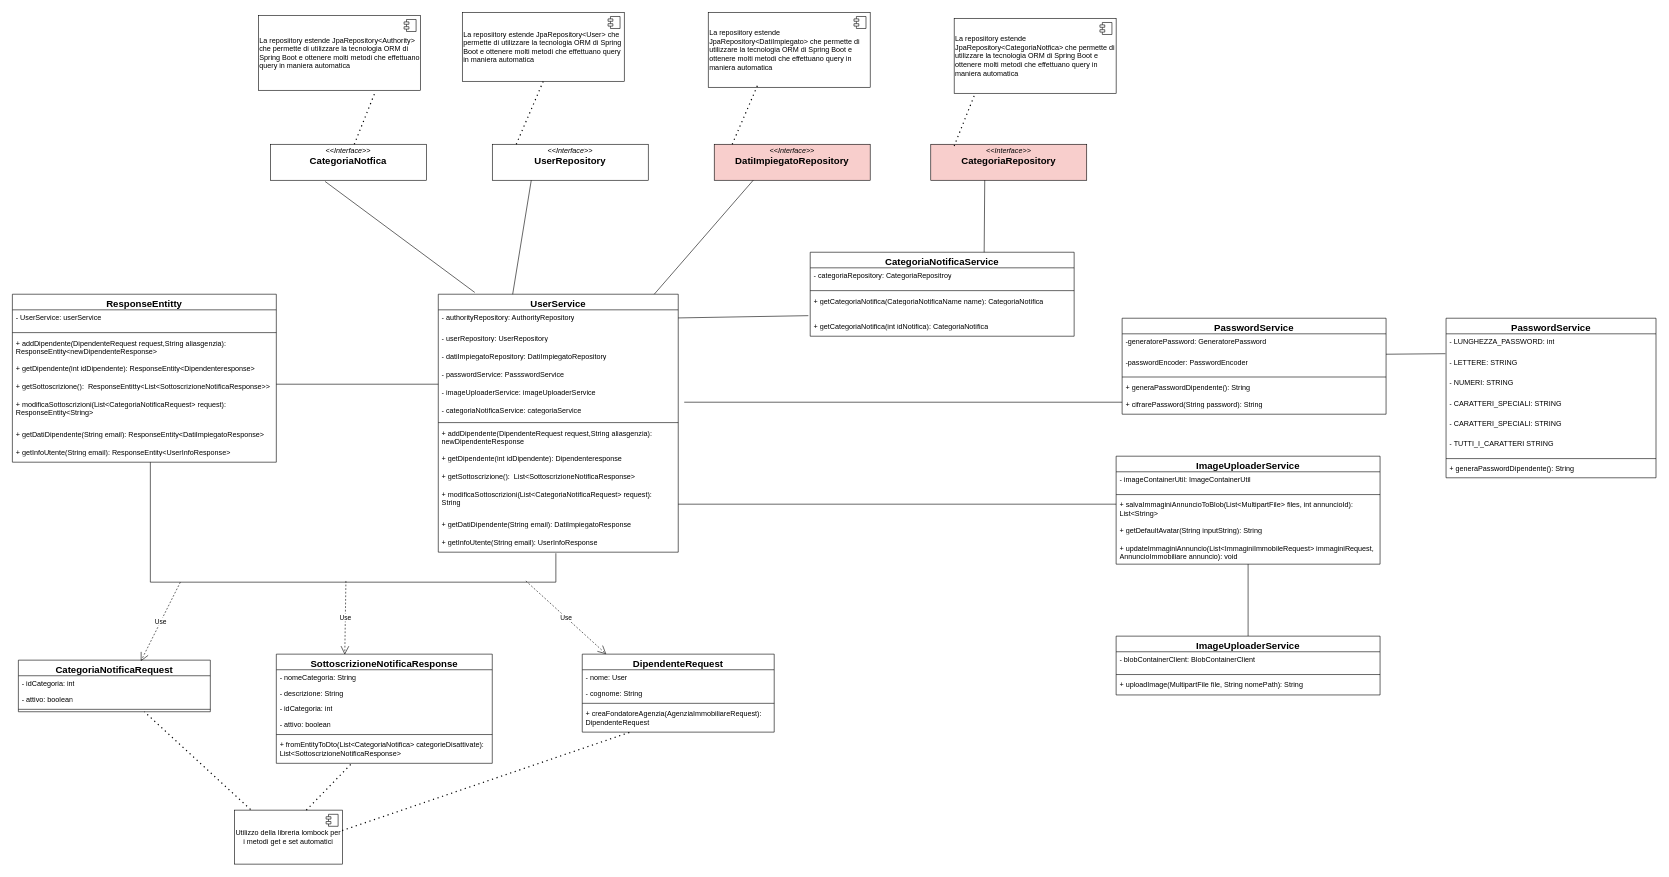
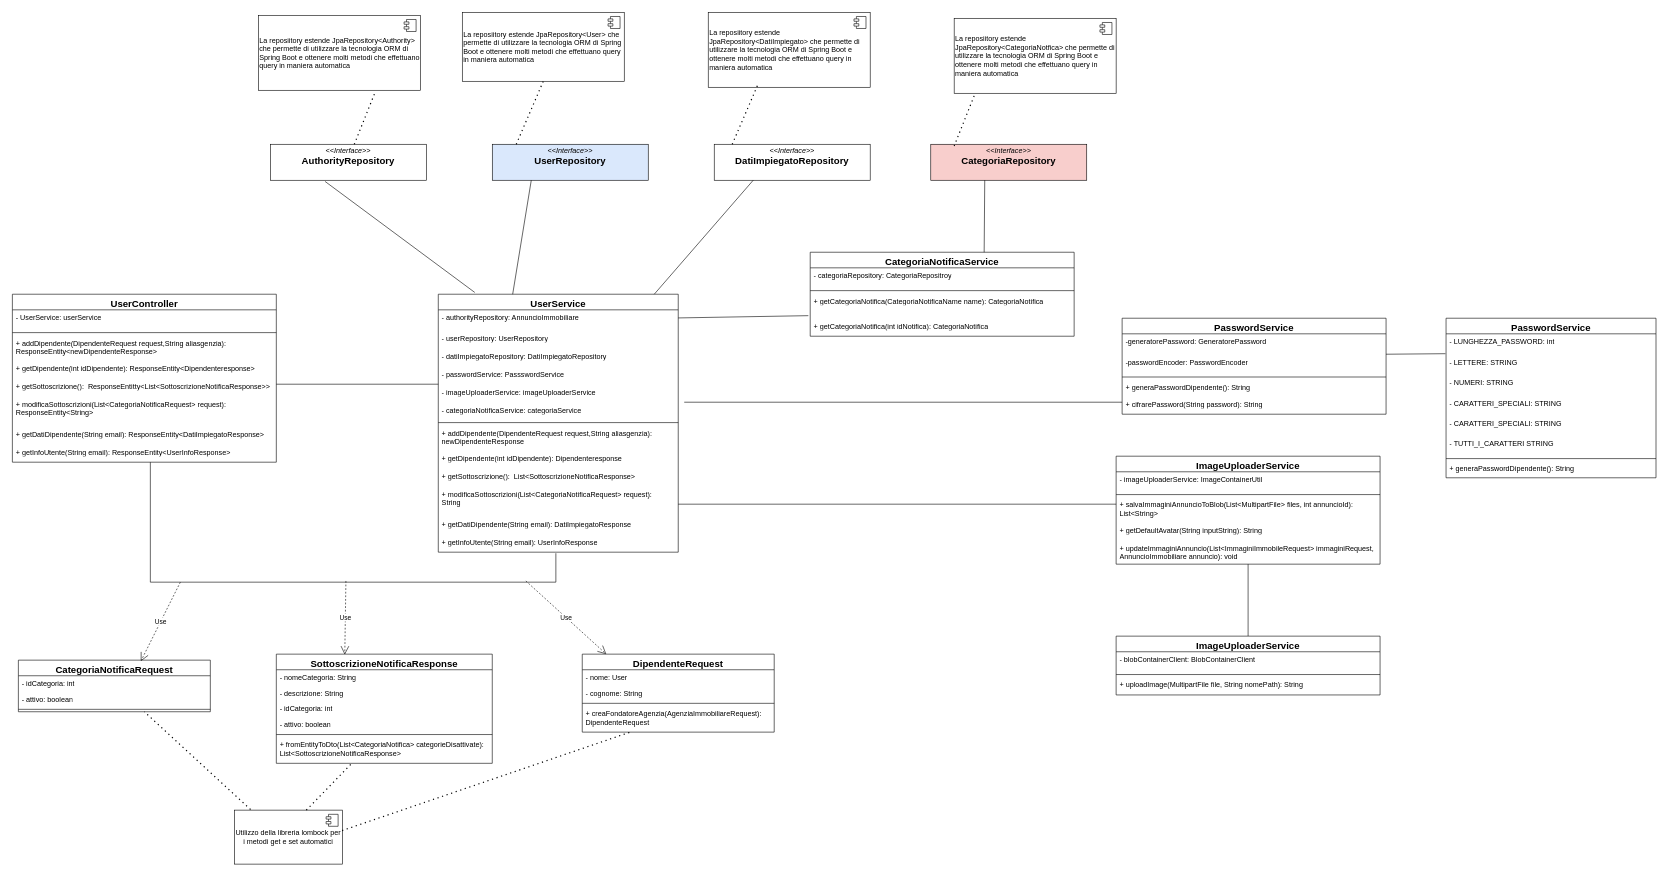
node "<<Interface>> CategoriaNotfica": label "<<Interface>> CategoriaNotfica" -> "<<Interface>> AuthorityRepository"
node "<<Interface>> UserRepository": fillcolor #ffffff -> #dae8fc
node "<<Interface>> DatiImpiegatoRepository": fillcolor #f8cecc -> #ffffff
node "ResponseEntitty": label "ResponseEntitty" -> "UserController"
node "- authorityRepository: AuthorityRepository": label "- authorityRepository: AuthorityRepository" -> "- authorityRepository: AnnuncioImmobiliare"
node "- imageContainerUtil: ImageContainerUtil": label "- imageContainerUtil: ImageContainerUtil" -> "- imageUploaderService: ImageContainerUtil"
